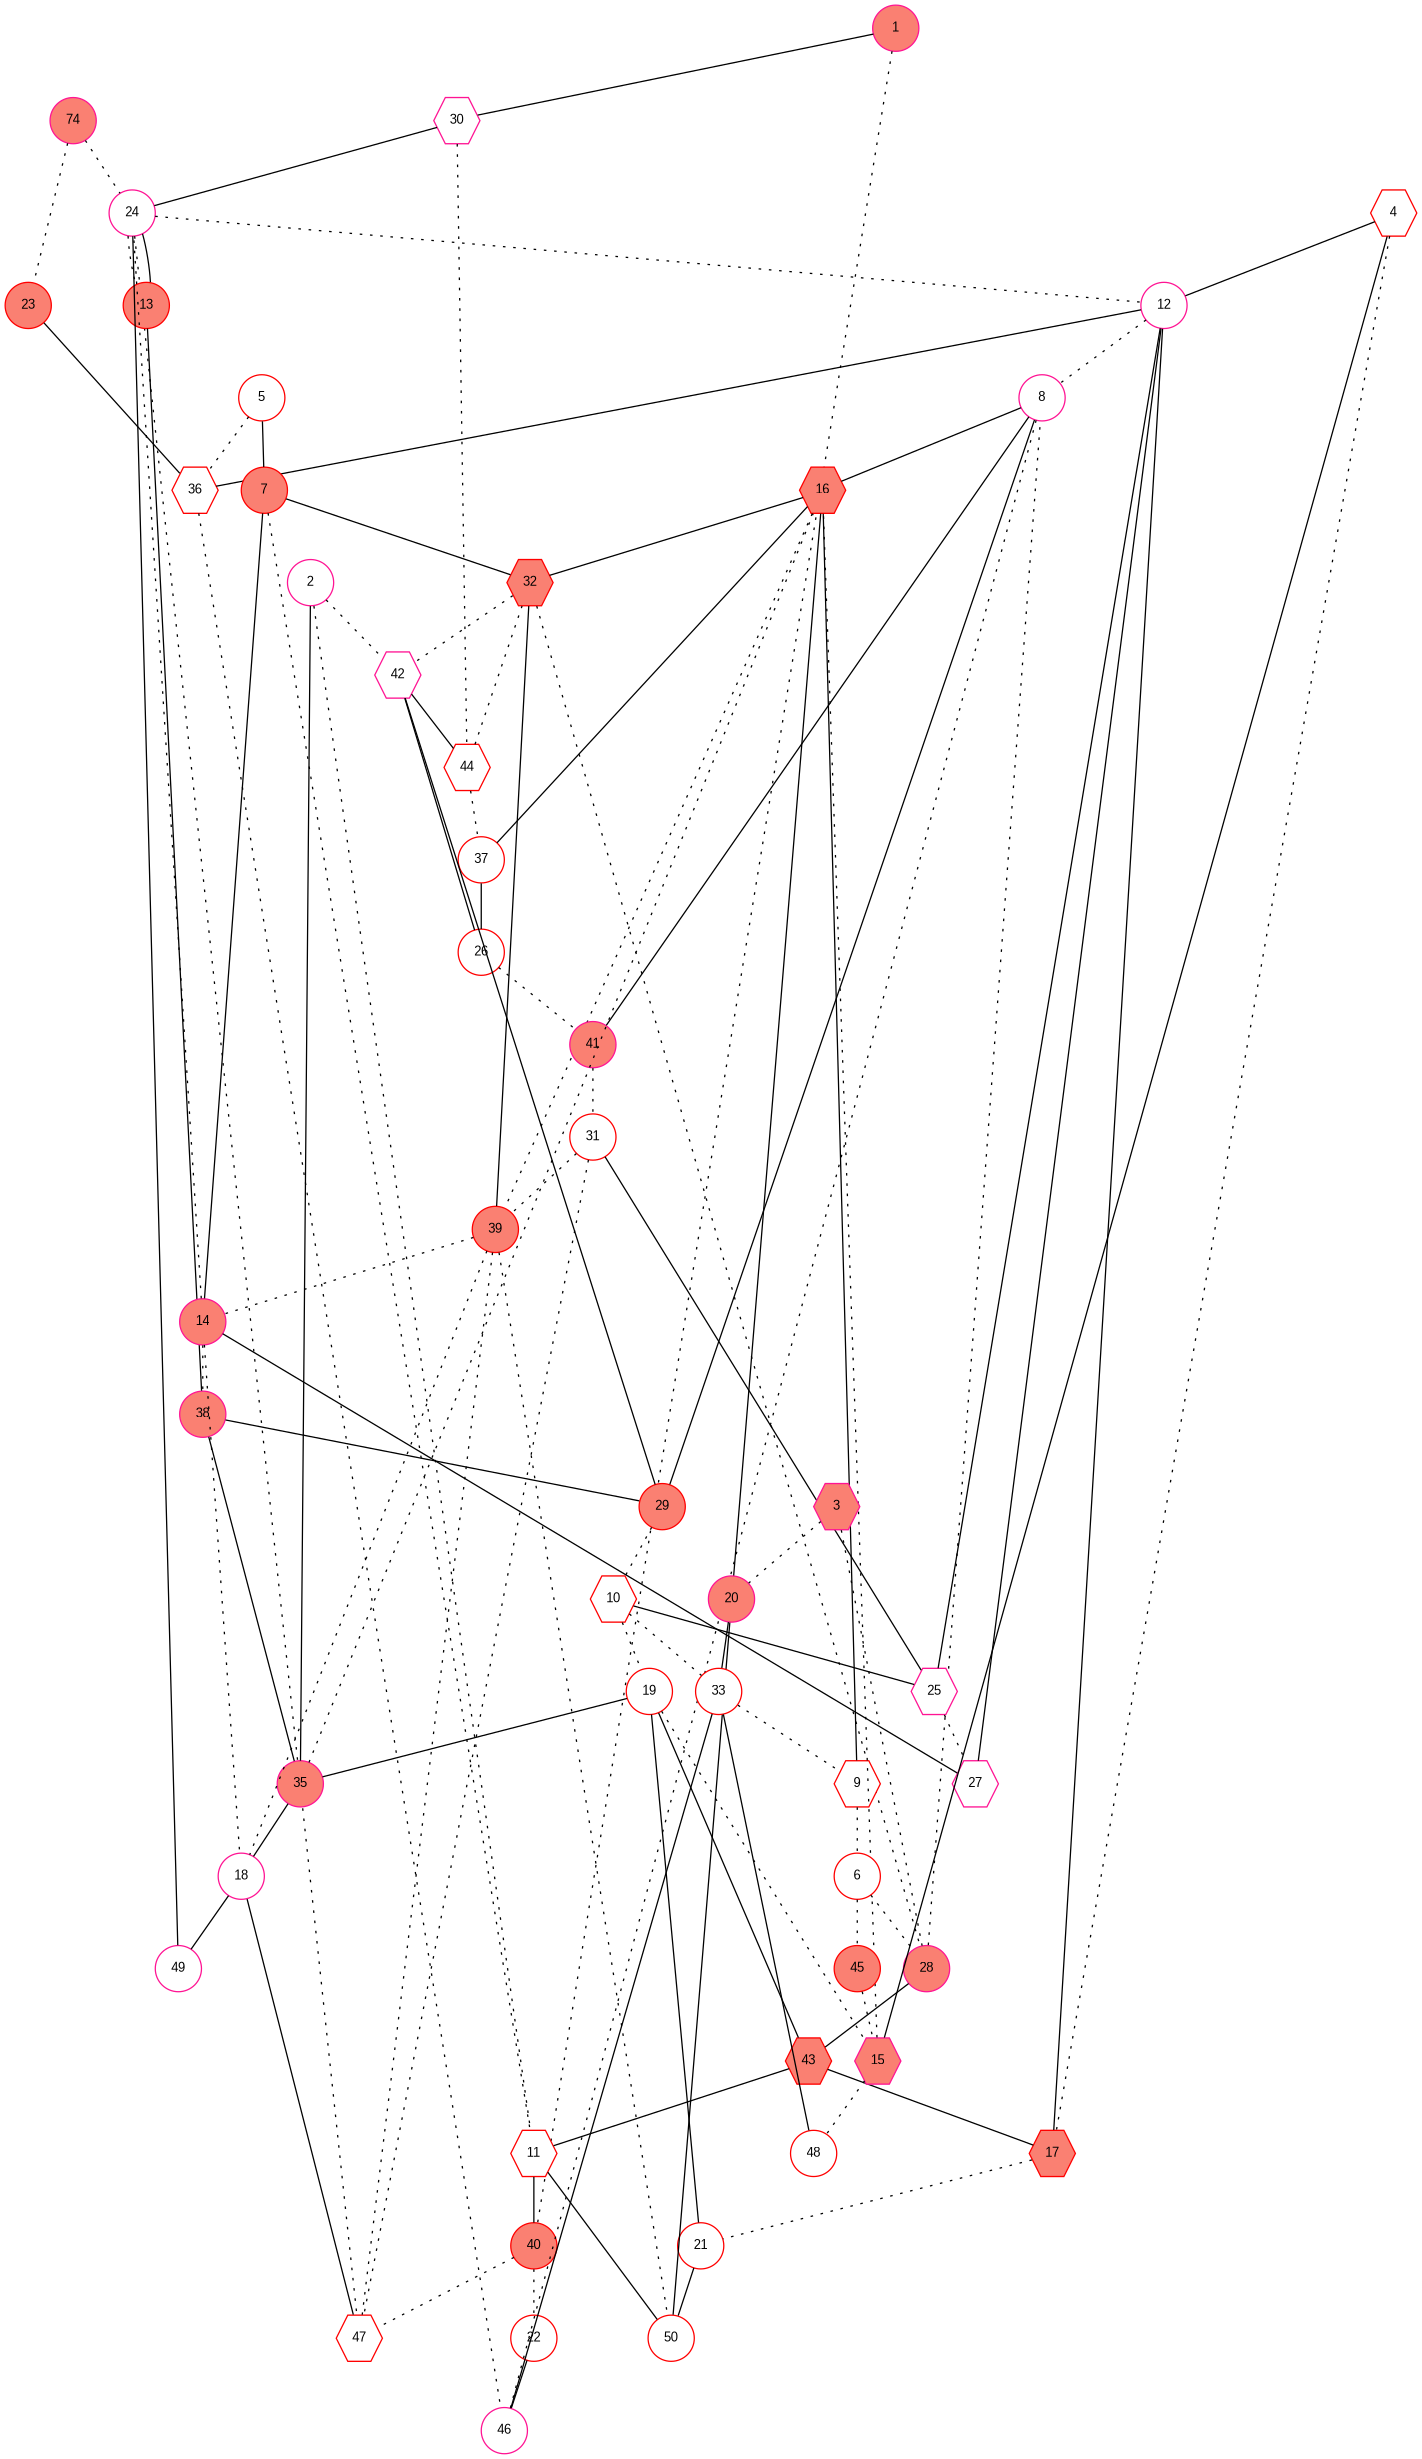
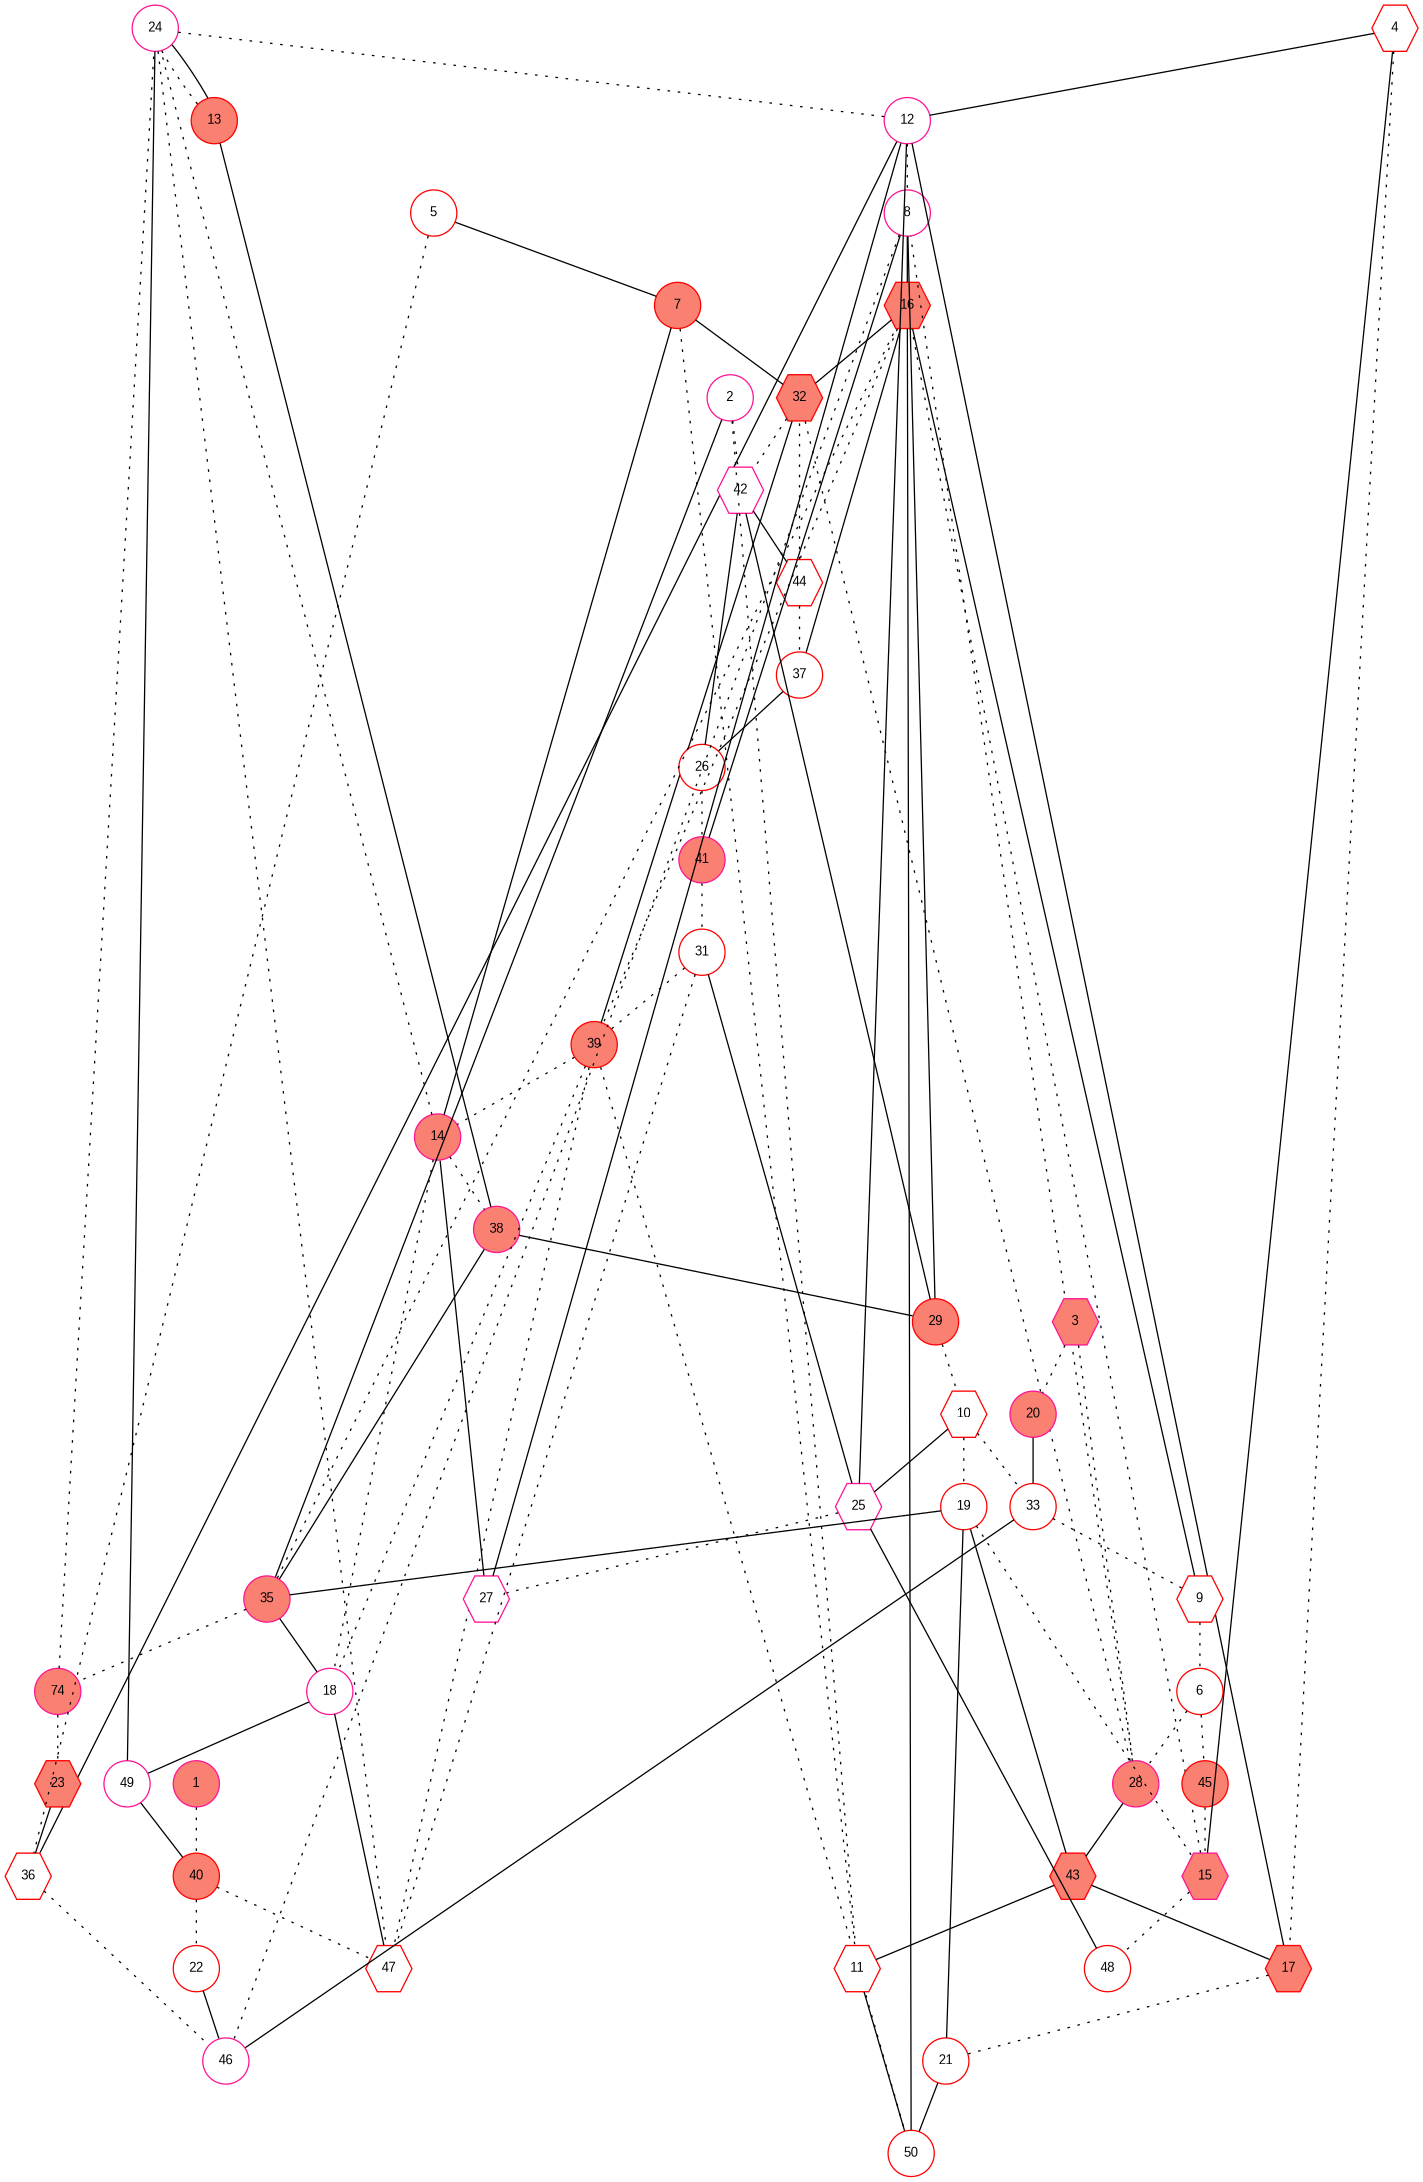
node "30": removed
node "23": shape ellipse -> hexagon
edge "35" -- "74": added
edge "33" -- "48": now "25" -- "48"
edge "11" -- "40": now "49" -- "40"
